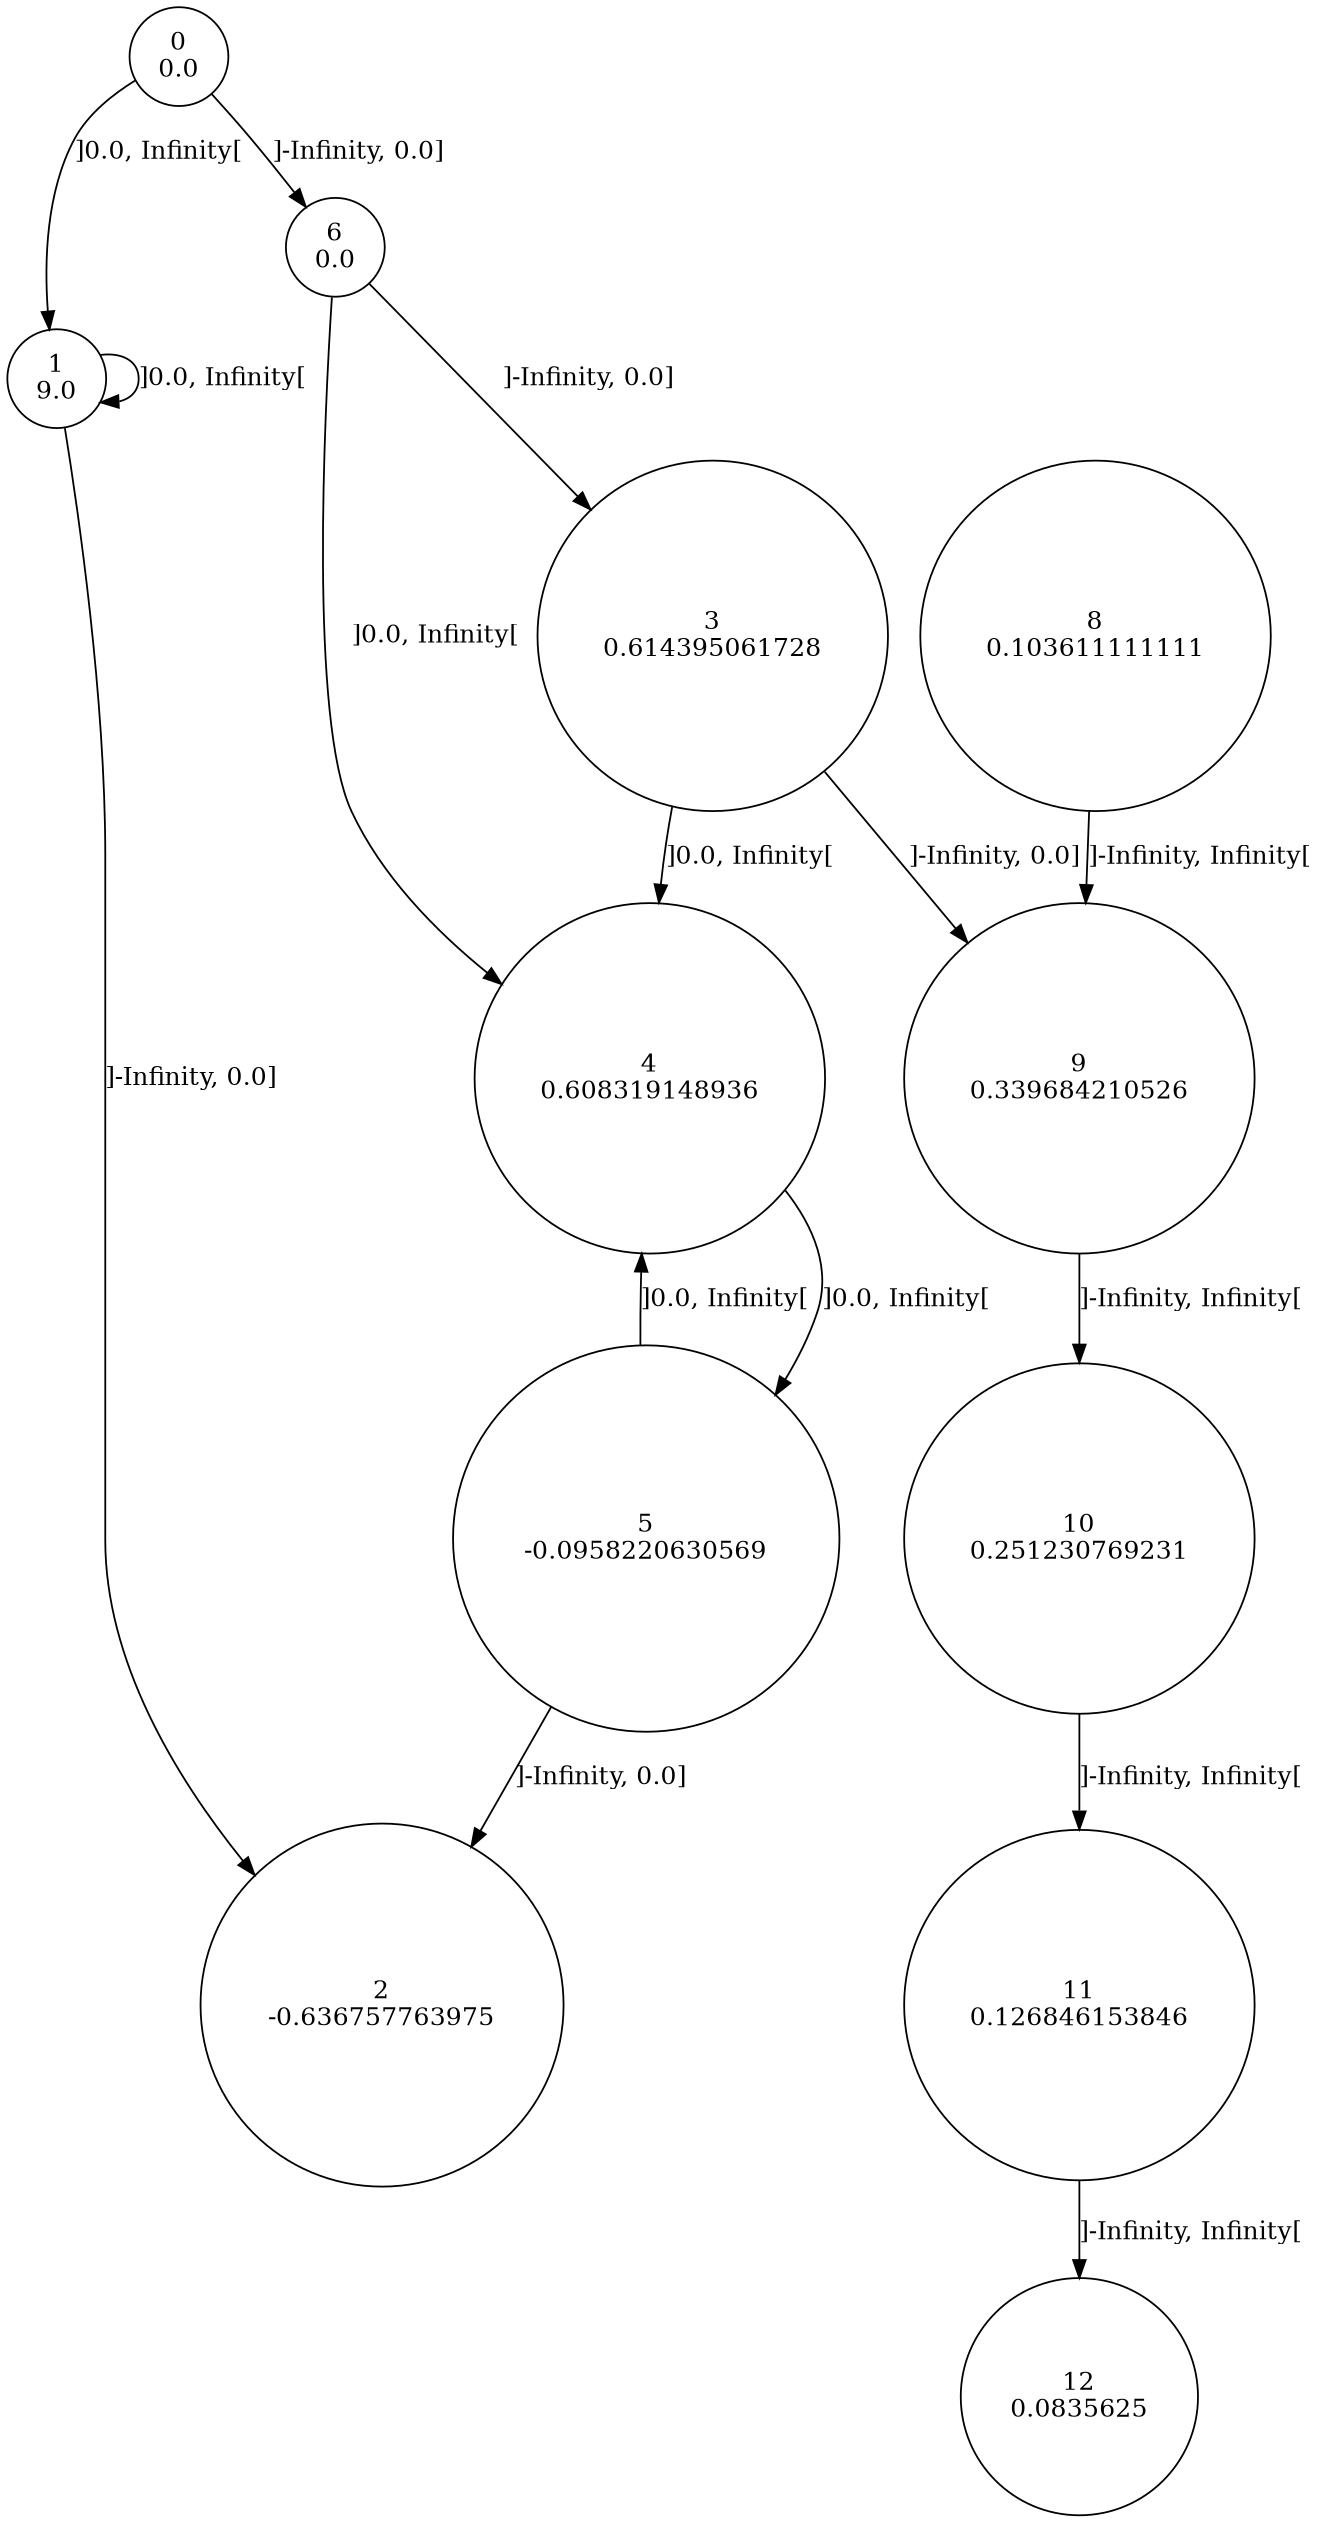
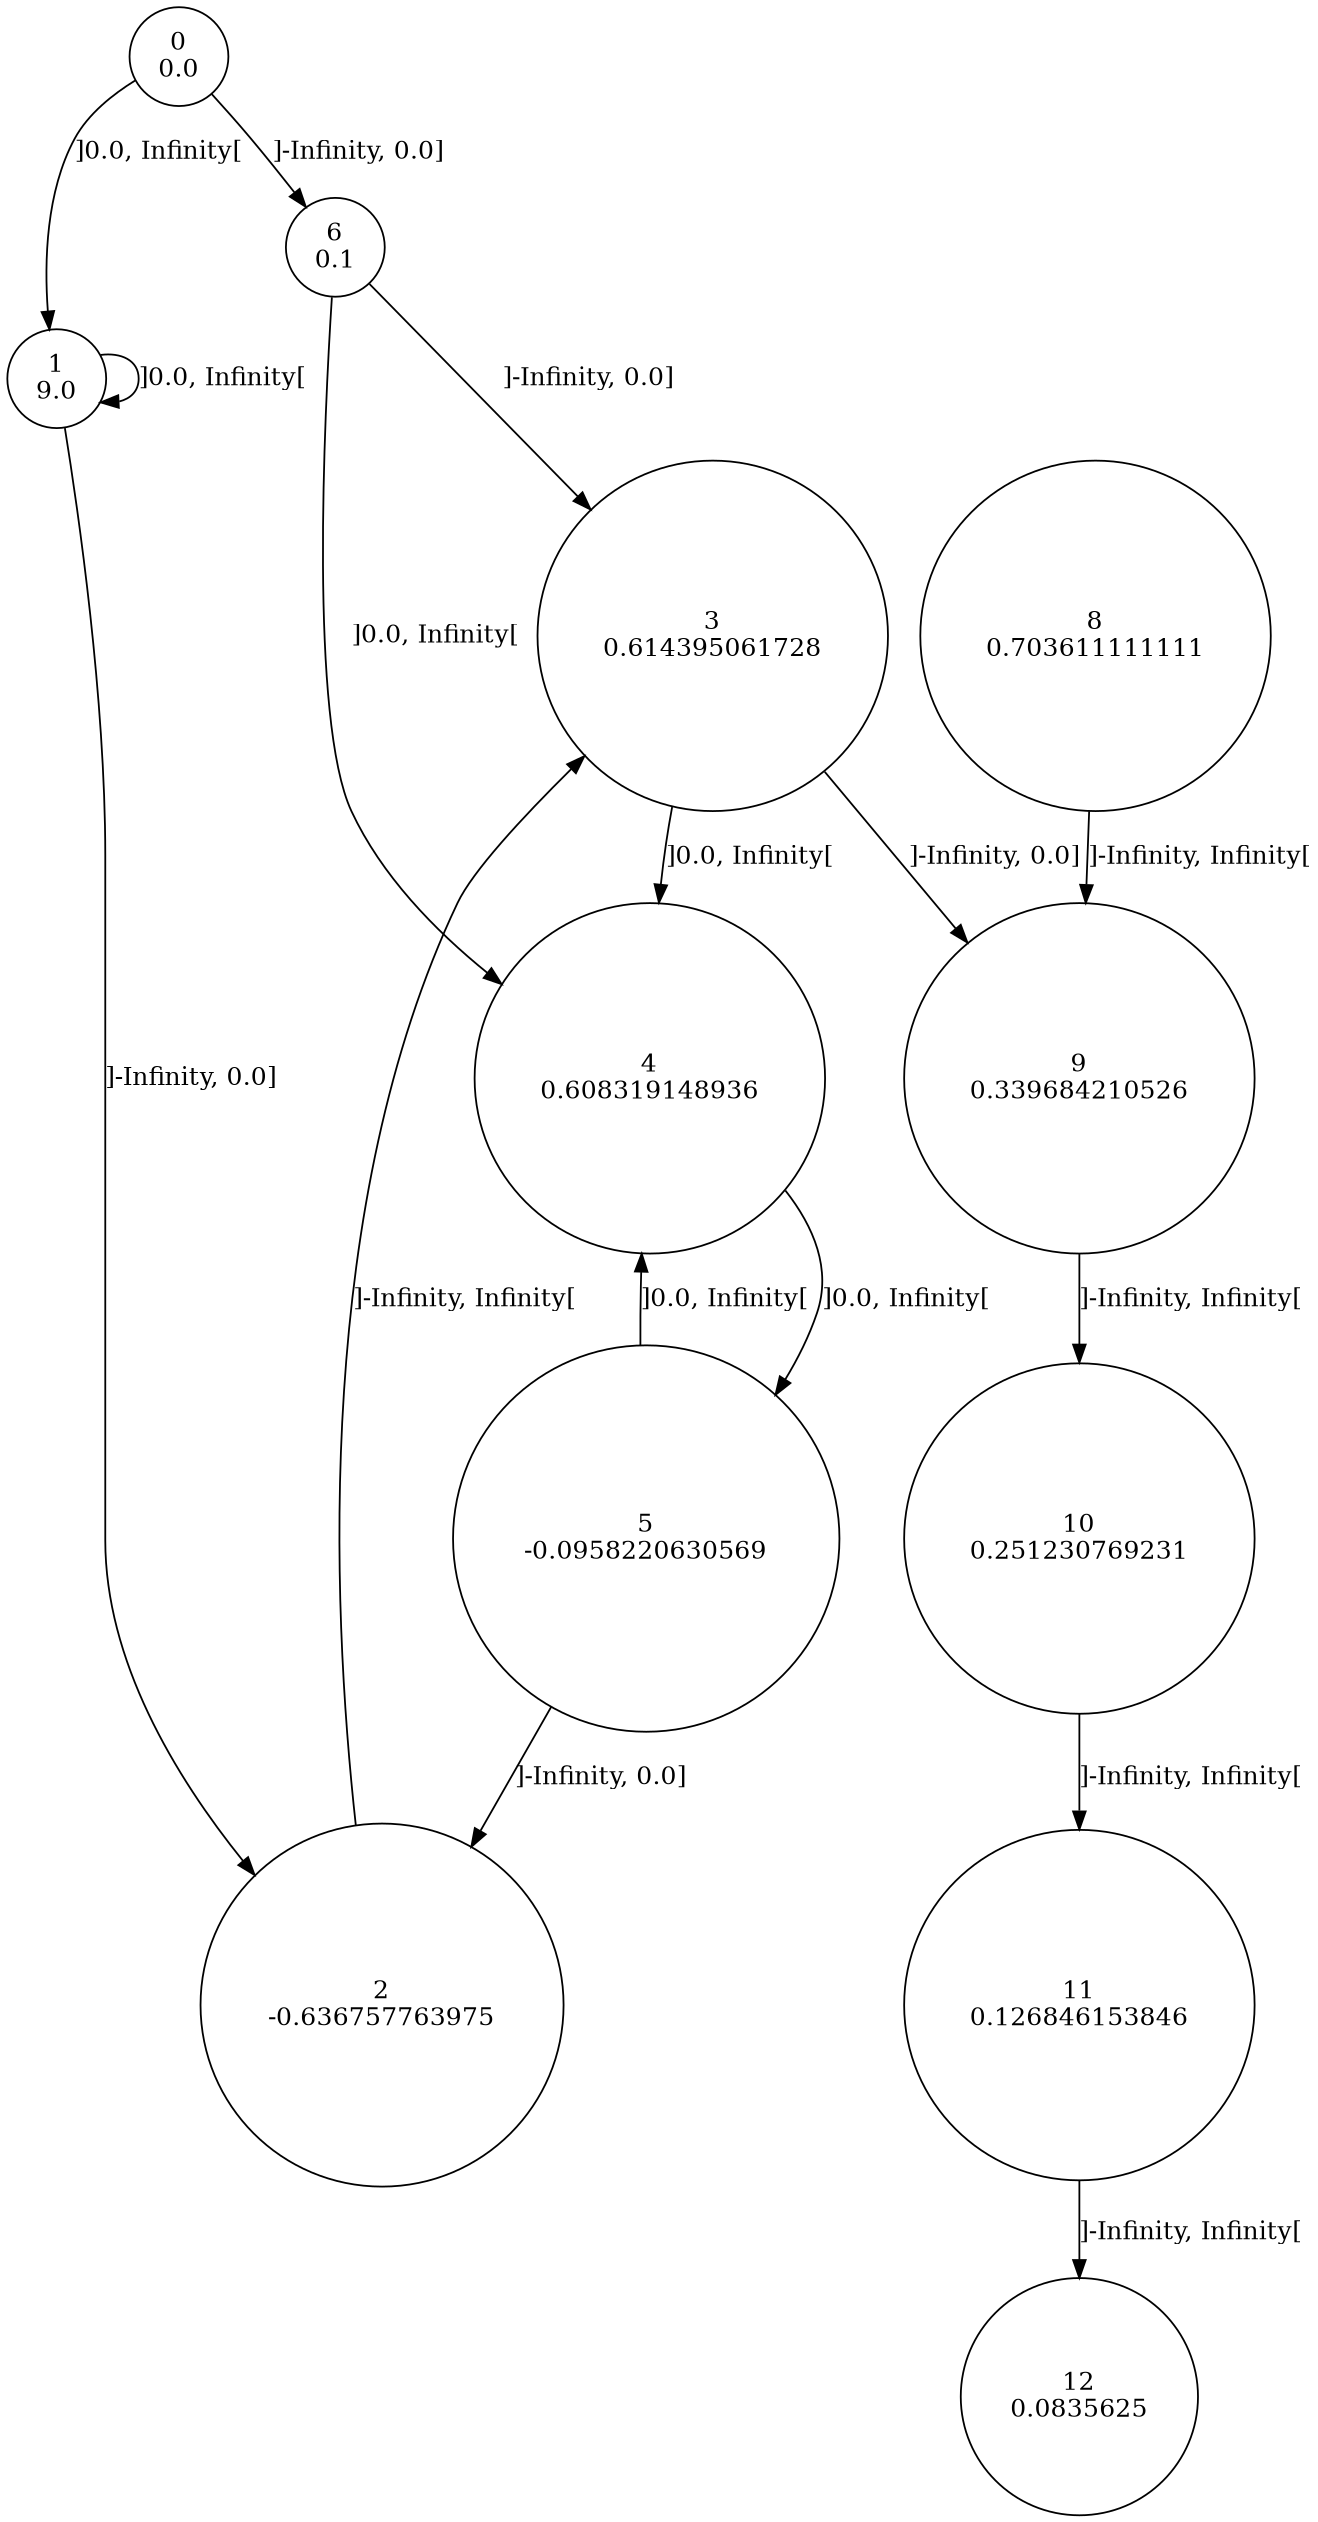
node "6 0.0": label "6 0.0" -> "6 0.1"
node "8 0.103611111111": label "8 0.103611111111" -> "8 0.703611111111"
edge "2 -0.636757763975" -> "3 0.614395061728": added, label "]-Infinity, Infinity["
